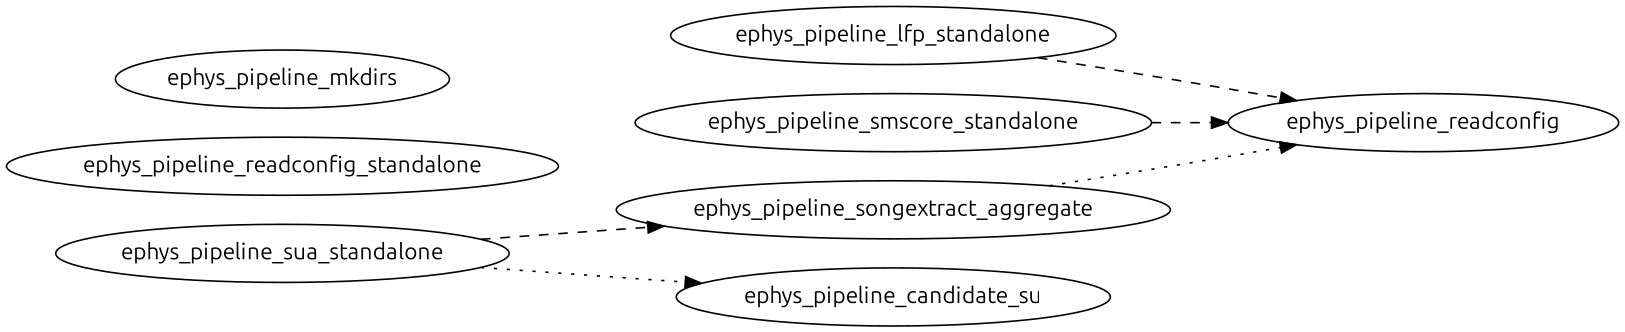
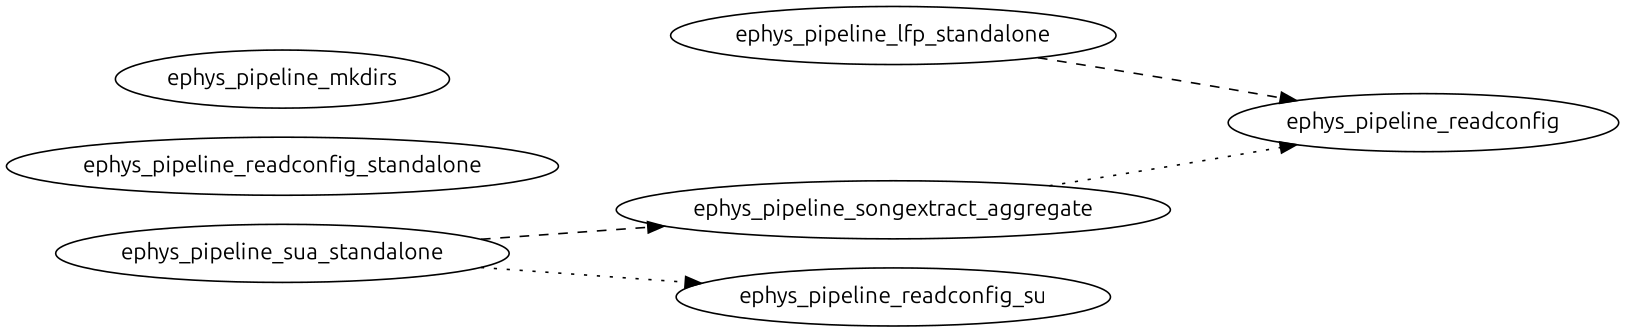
node "ephys_pipeline_smscore_standalone": removed
node "ephys_pipeline_candidate_su": label "ephys_pipeline_candidate_su" -> "ephys_pipeline_readconfig_su"
